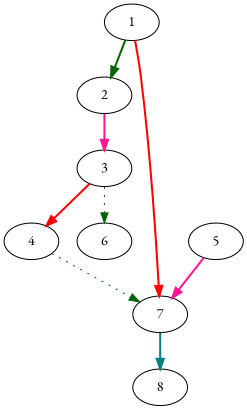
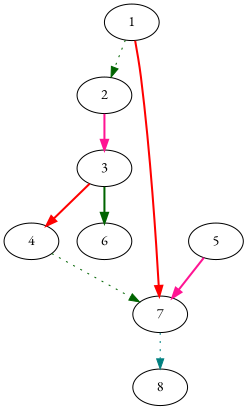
edge "1" -> "2": style bold -> dotted
edge "3" -> "6": style dotted -> bold
edge "7" -> "8": style bold -> dotted
